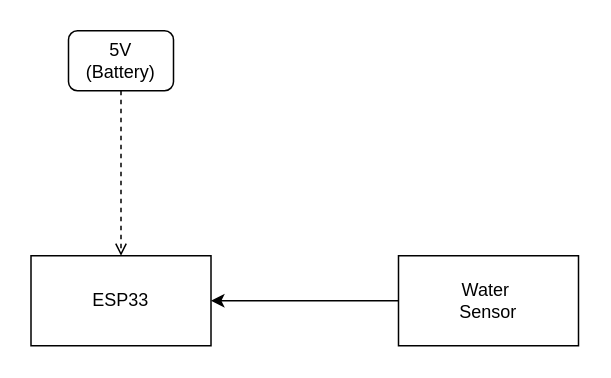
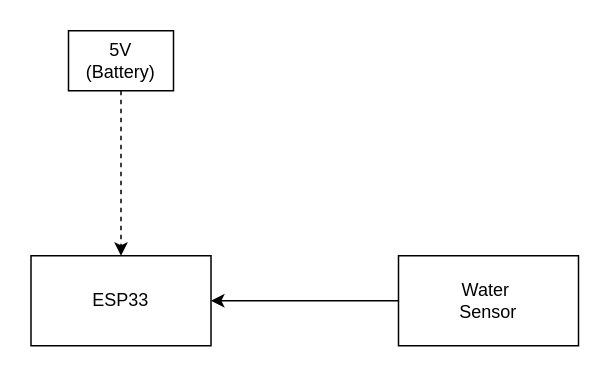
node "5V (Battery)": shape rounded rectangle -> rectangle
edge "5V (Battery)" -> "ESP33": arrowhead open -> classic
